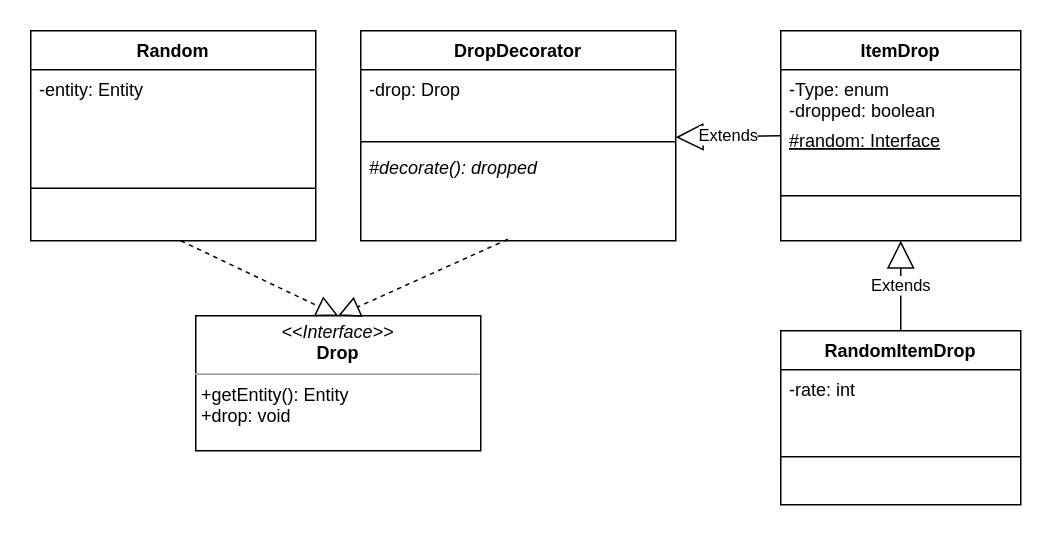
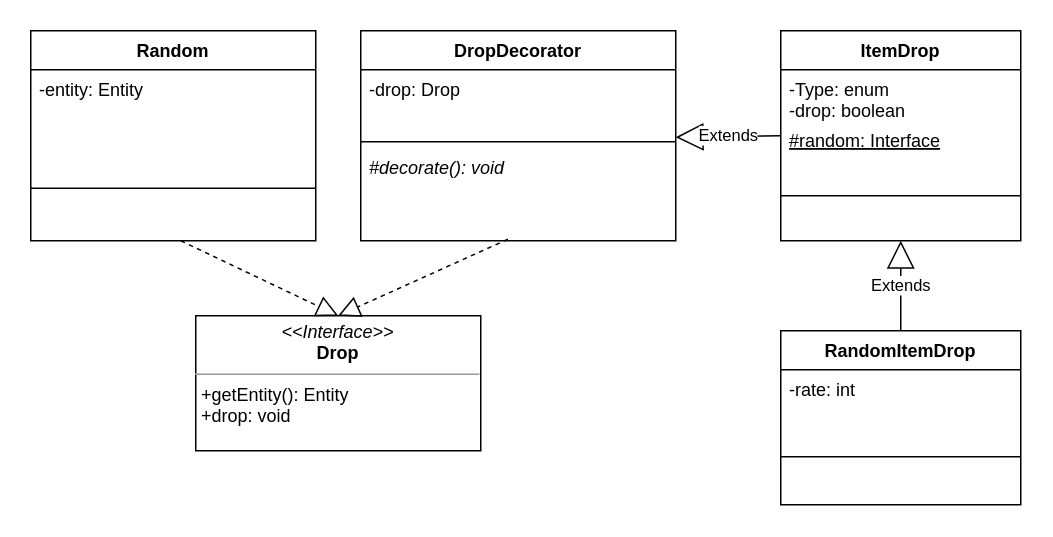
node "-Type: enum -dropped: boolean": label "-Type: enum -dropped: boolean" -> "-Type: enum -drop: boolean"
node "#decorate(): dropped": label "#decorate(): dropped" -> "#decorate(): void"
